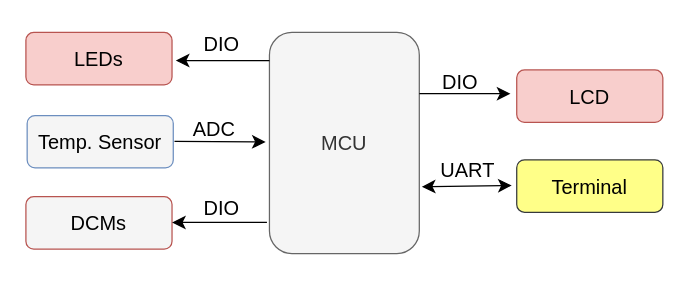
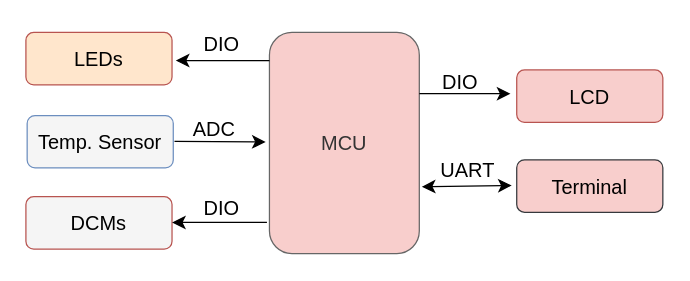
node "LEDs": fillcolor #f8cecc -> #ffe6cc
node "MCU": fillcolor #f5f5f5 -> #f8cecc
node "Terminal": fillcolor #ffff88 -> #f8cecc
